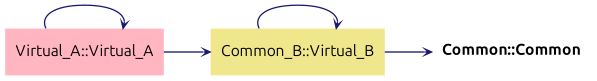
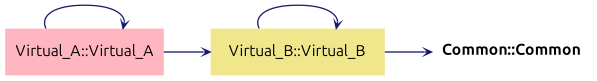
node "Common_B::Virtual_B": label "Common_B::Virtual_B" -> "Virtual_B::Virtual_B"
